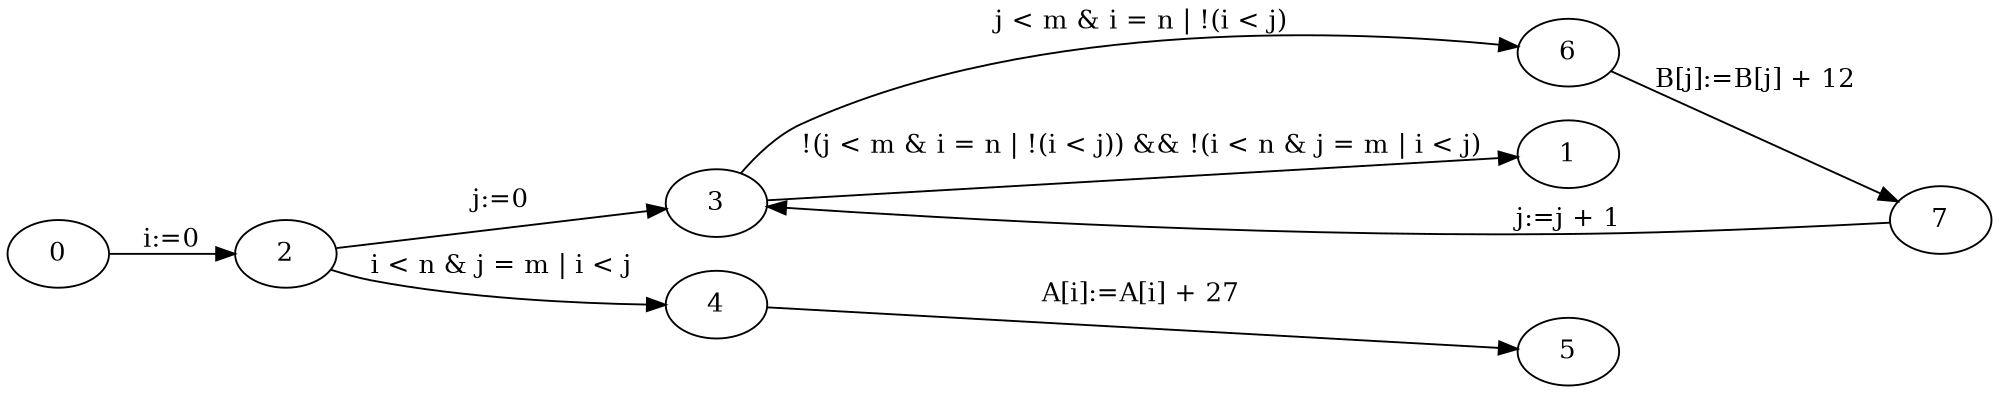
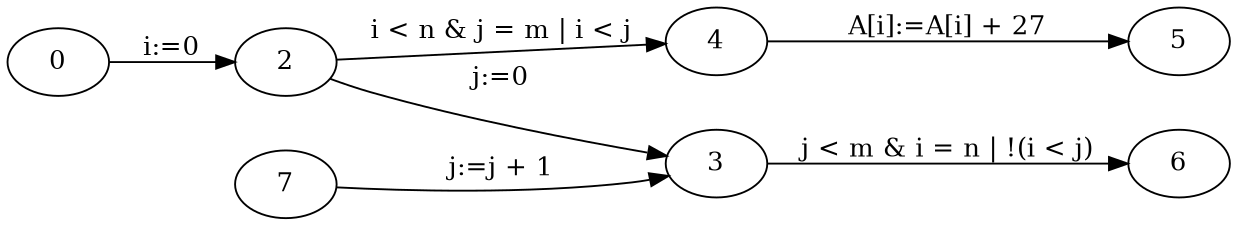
edge "6" -> "7": removed, label "B[j]:=B[j] + 12"
node "1": removed
